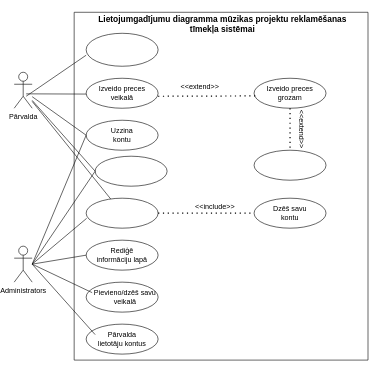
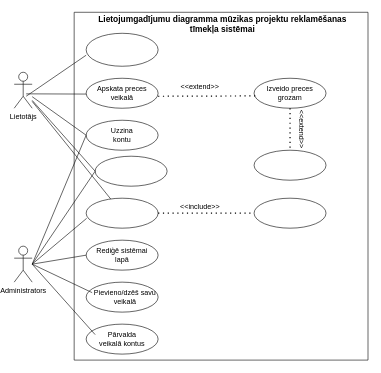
node "Izveido preces veikalā": label "Izveido preces veikalā" -> "Apskata preces veikalā"
node "Pārvalda": label "Pārvalda" -> "Lietotājs"
node "<<include>>": moved (215, 207) -> (200, 207)
node "Dzēš savu kontu": removed
node "Rediģē informāciju lapā": label "Rediģē informāciju lapā" -> "Rediģē sistēmai lapā"
node "Pārvalda lietotāju kontus": label "Pārvalda lietotāju kontus" -> "Pārvalda veikalā kontus"
